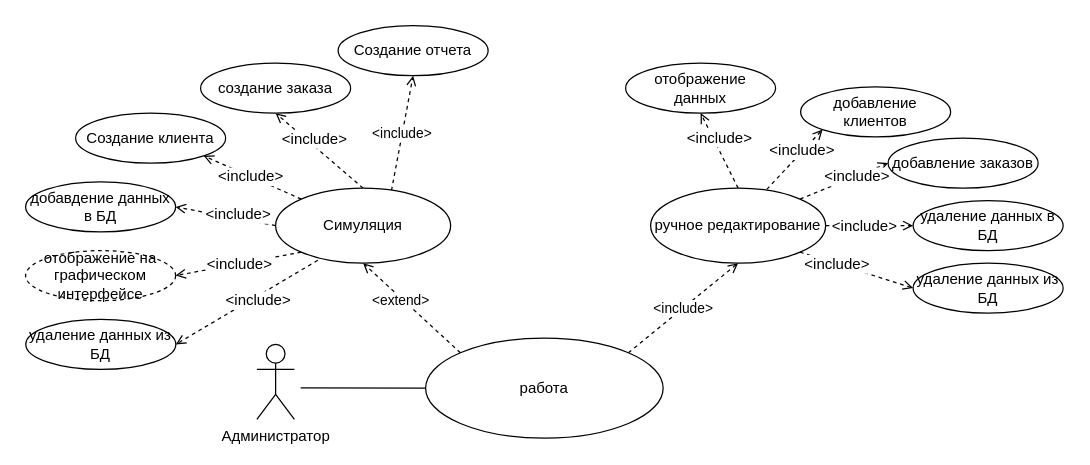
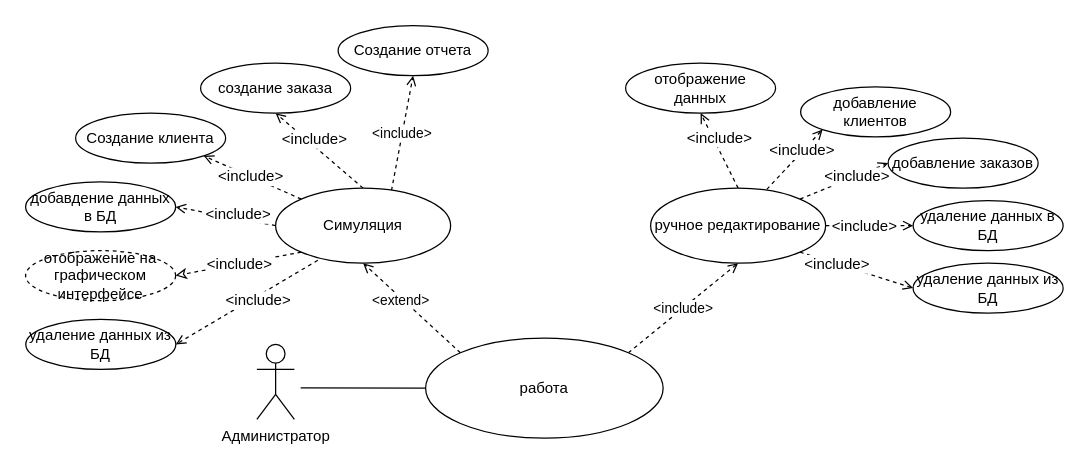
edge "Симуляция" -> "отображение на графическом интерфейсе": arrowhead open -> classic
